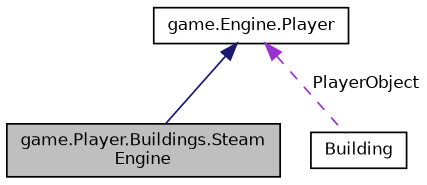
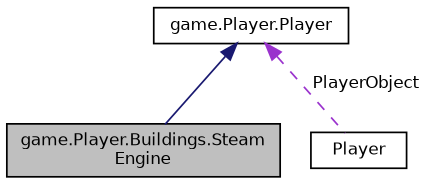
node "game.Engine.Player": label "game.Engine.Player" -> "game.Player.Player"
node "Building": label "Building" -> "Player"
